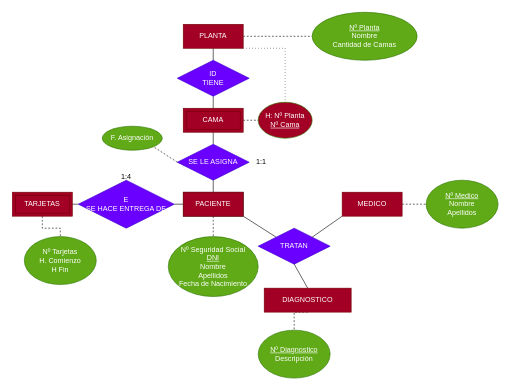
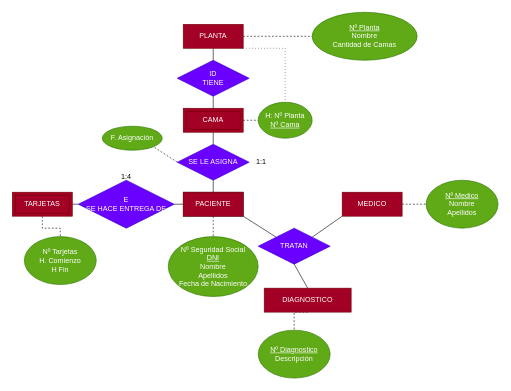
node "H: Nº Planta Nº Cama": fillcolor #a20025 -> #60a917
